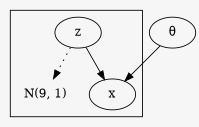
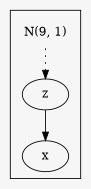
node "θ": removed
edge "z" -> "N(9, 1)": reversed
